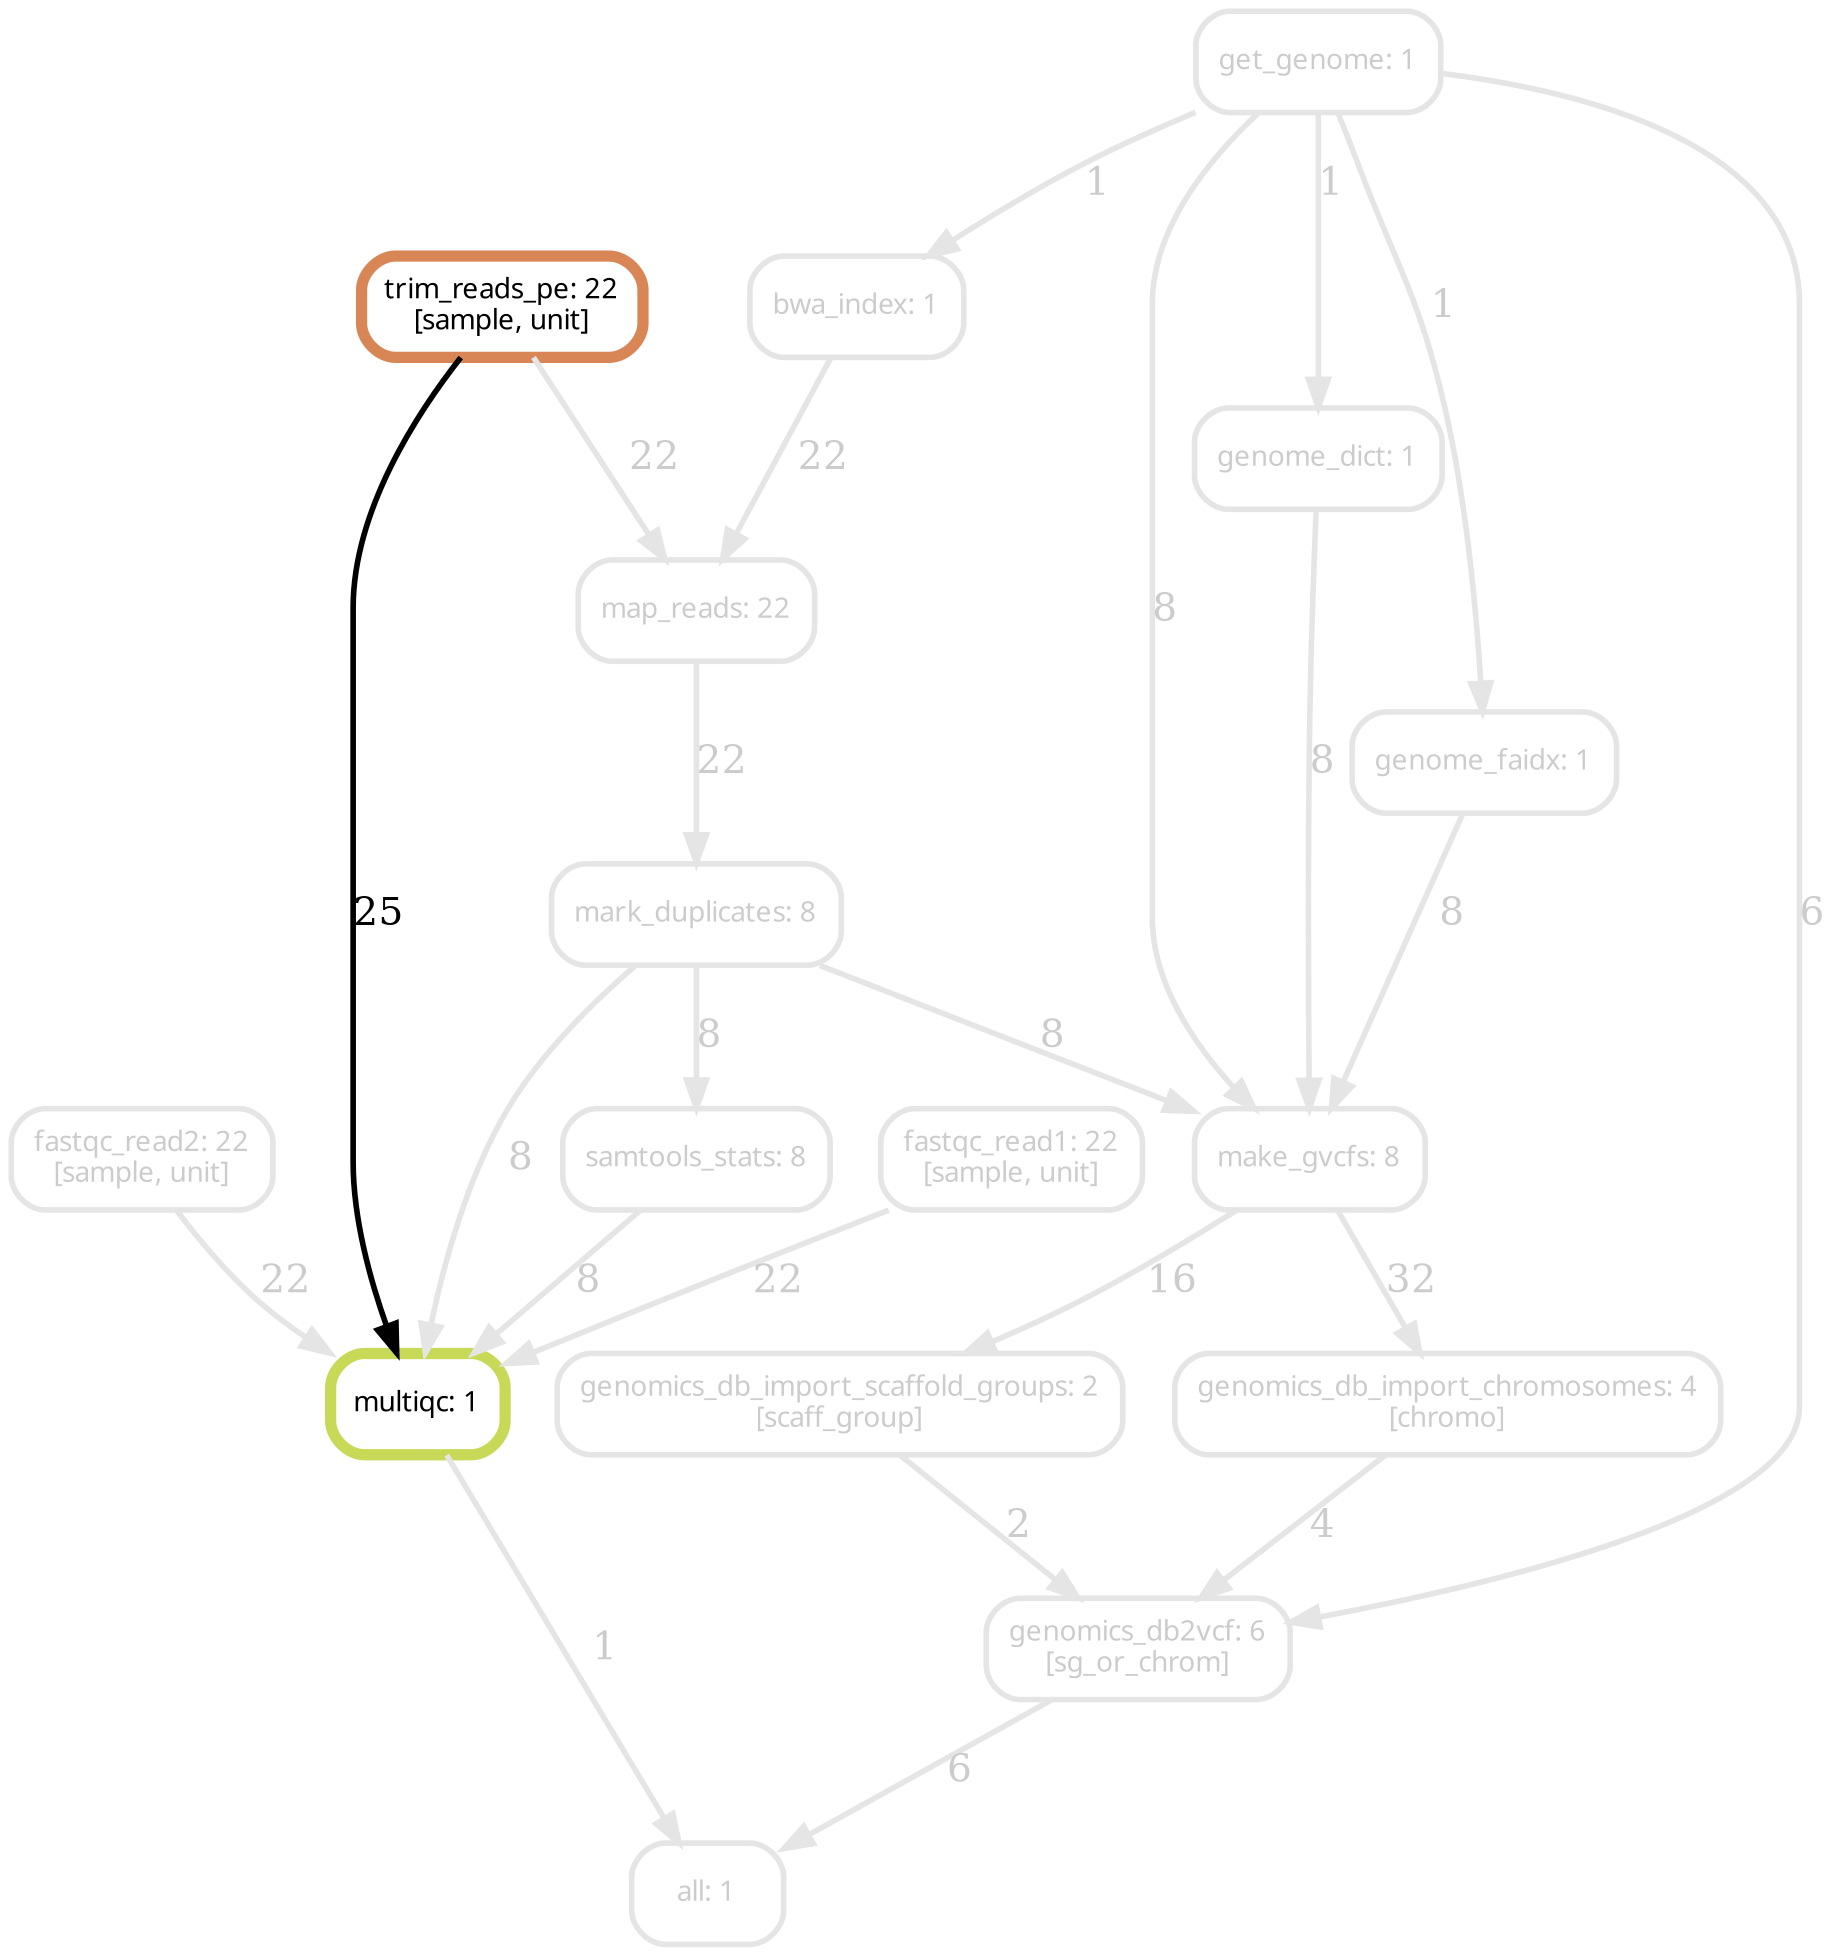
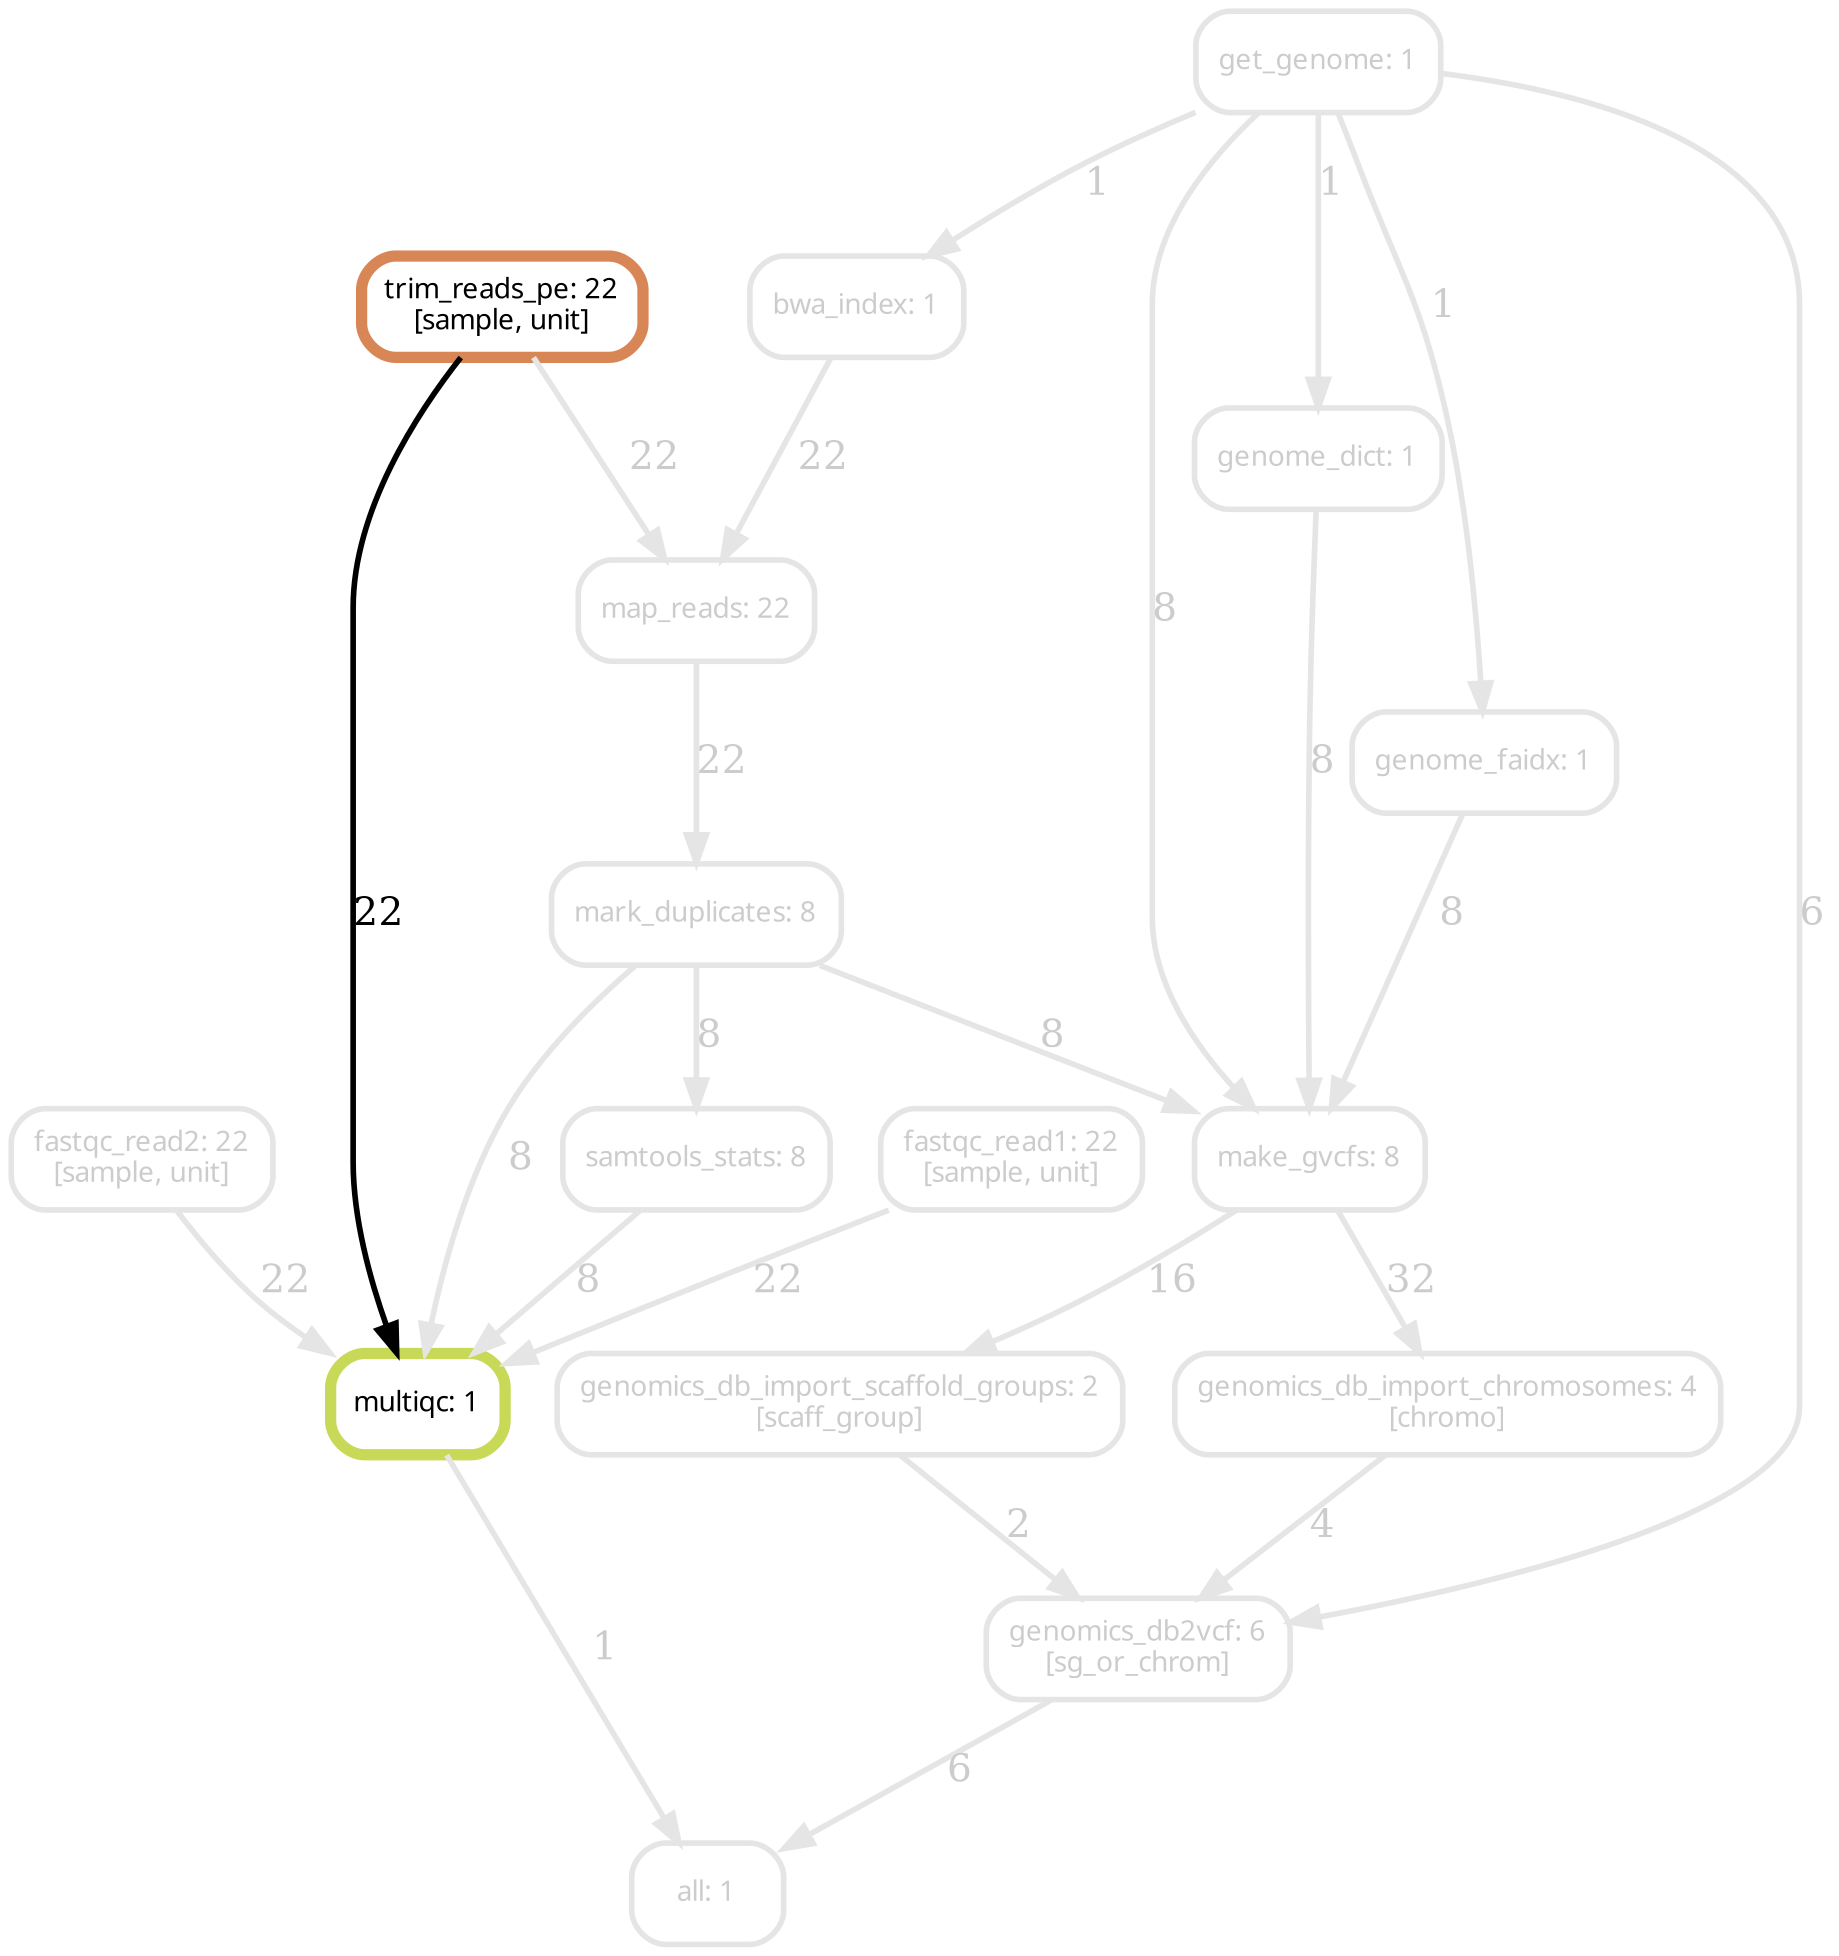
edge "trim_reads_pe: 22 [sample, unit]" -> "multiqc: 1": label "25" -> "22"
